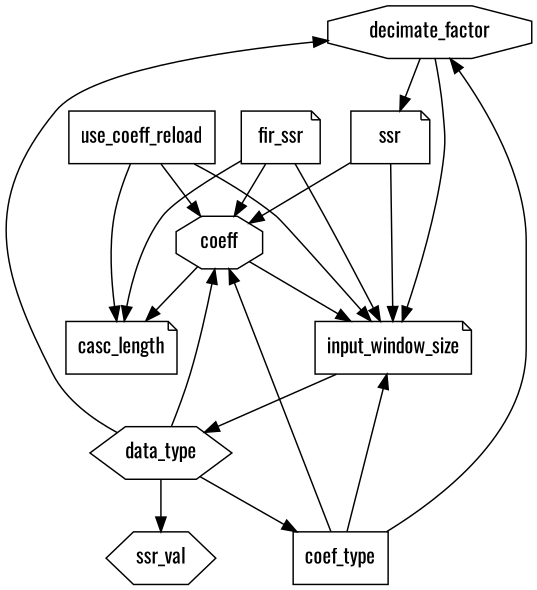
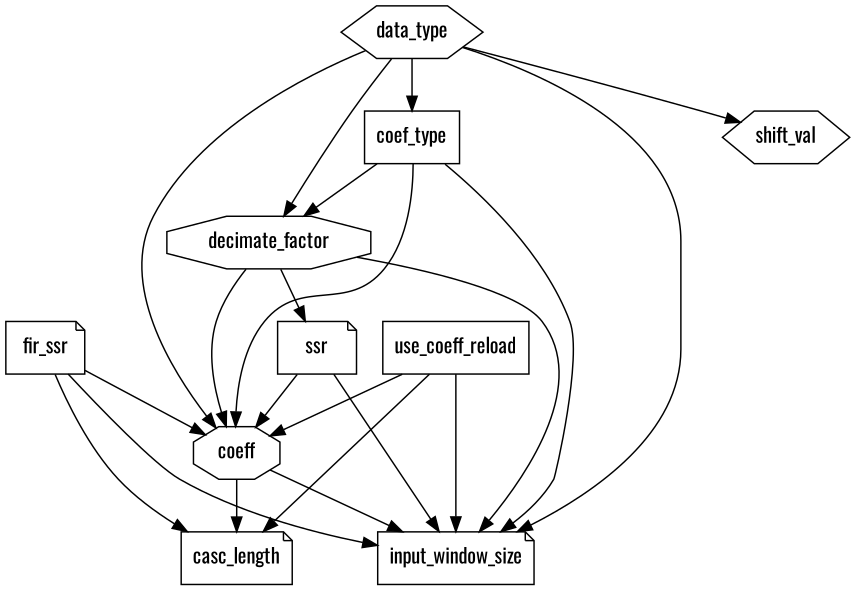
edge "decimate_factor" -> "coeff": added
edge "input_window_size" -> "data_type": reversed
node "ssr_val": label "ssr_val" -> "shift_val"
